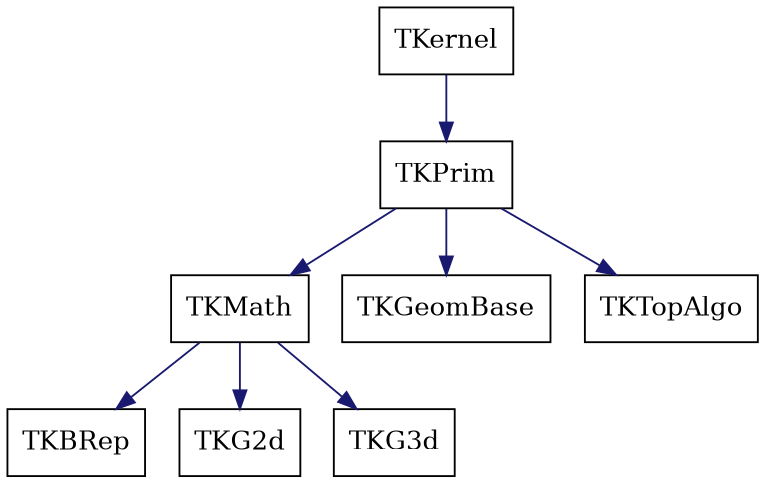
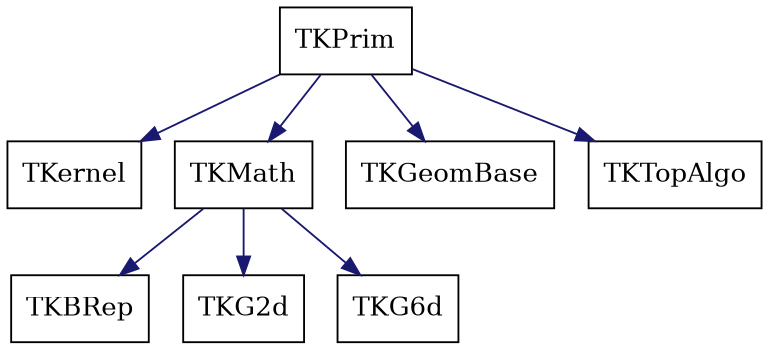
edge "TKernel" -> "TKPrim": reversed
node "TKG3d": label "TKG3d" -> "TKG6d"
